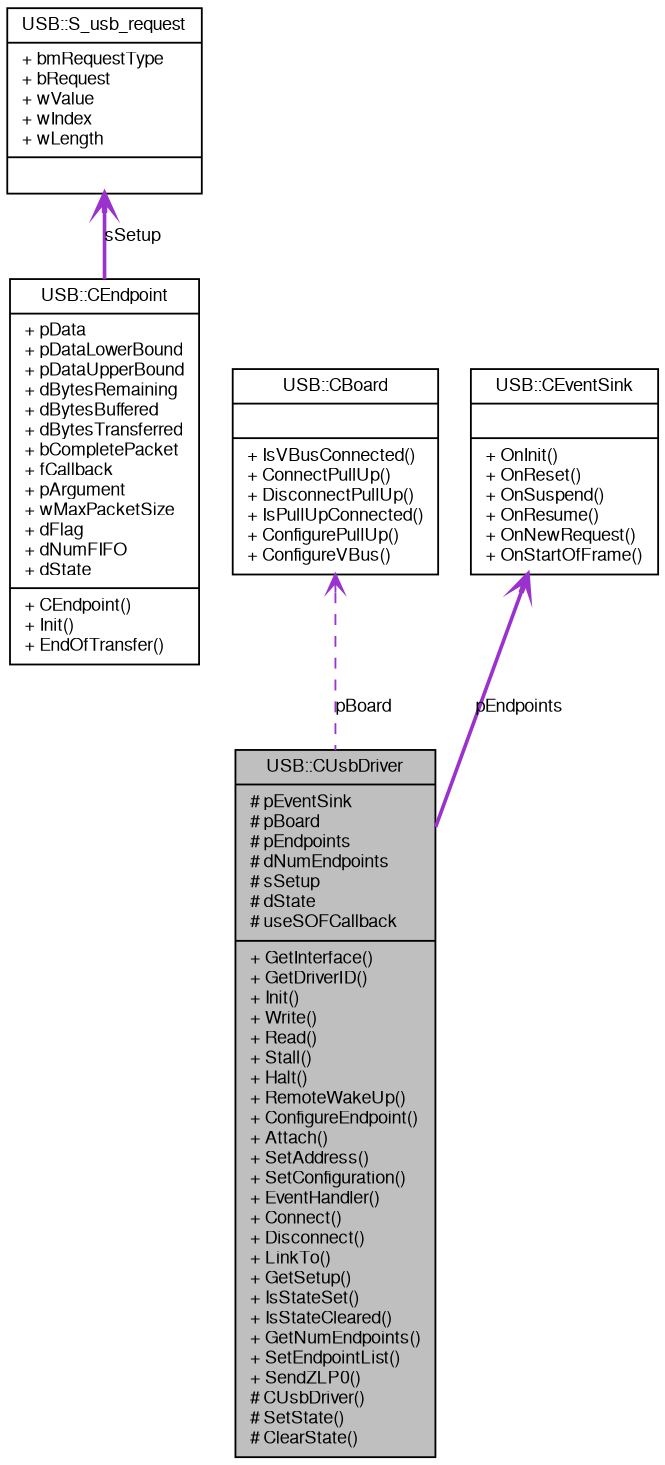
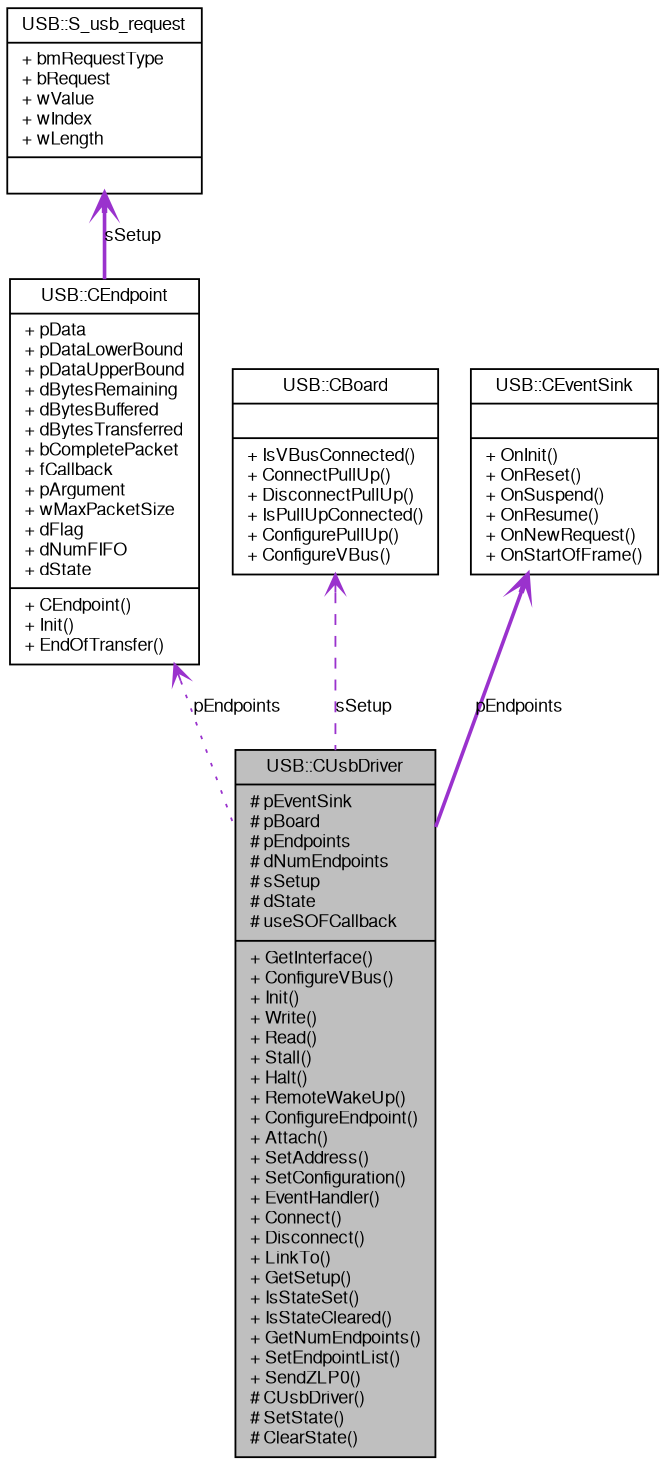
edge "USB::CUsbDriver" -> "USB::CBoard": label "pBoard" -> "sSetup"
edge "USB::CUsbDriver" -> "USB::CEndpoint": added, label "pEndpoints"
node "USB::CUsbDriver": text "+ GetDriverID()" -> "+ ConfigureVBus()"
